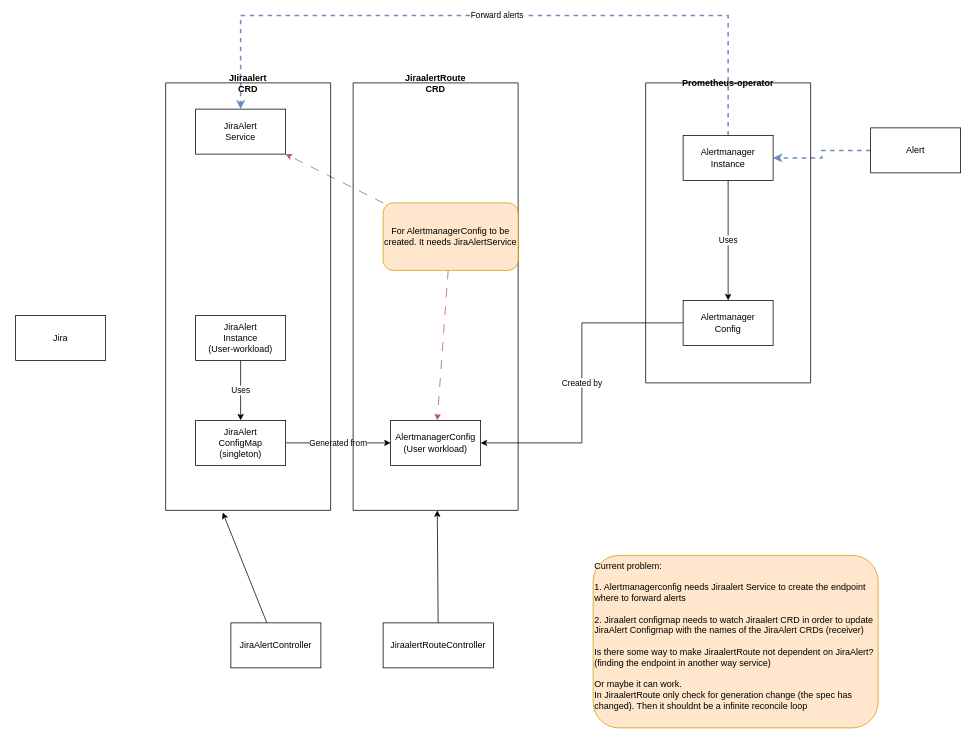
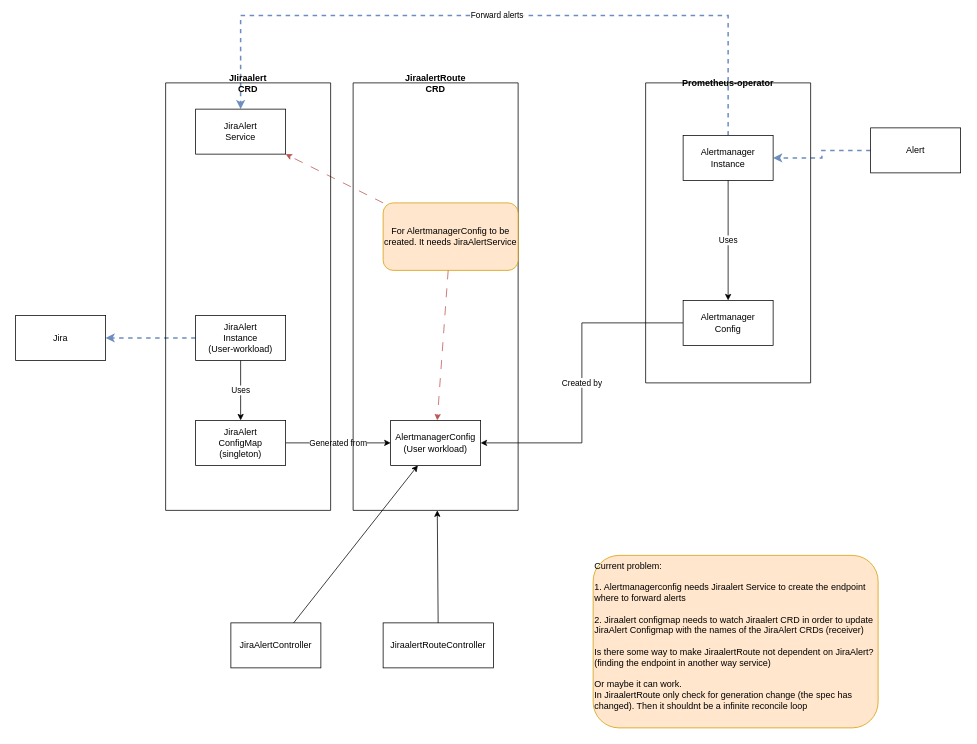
edge "JiraAlert Instance (User-workload)" -> "Jira": added
edge "JiraAlertController" -> "JIiraalert CRD": now "JiraAlertController" -> "AlertmanagerConfig (User workload)"
